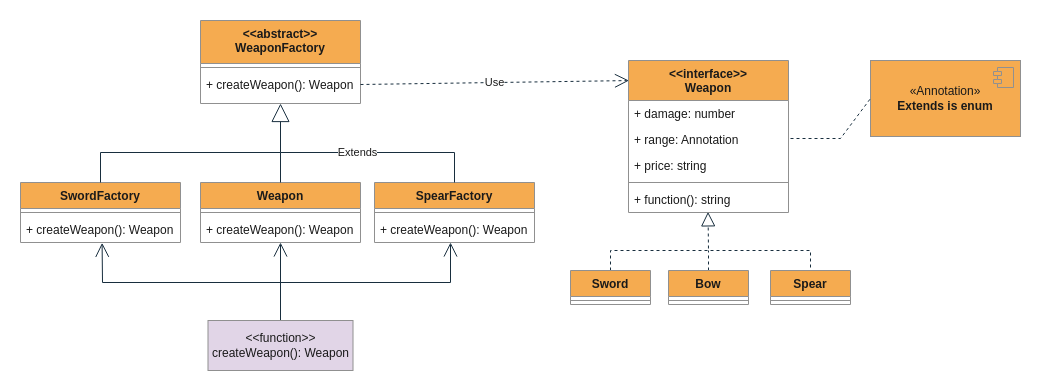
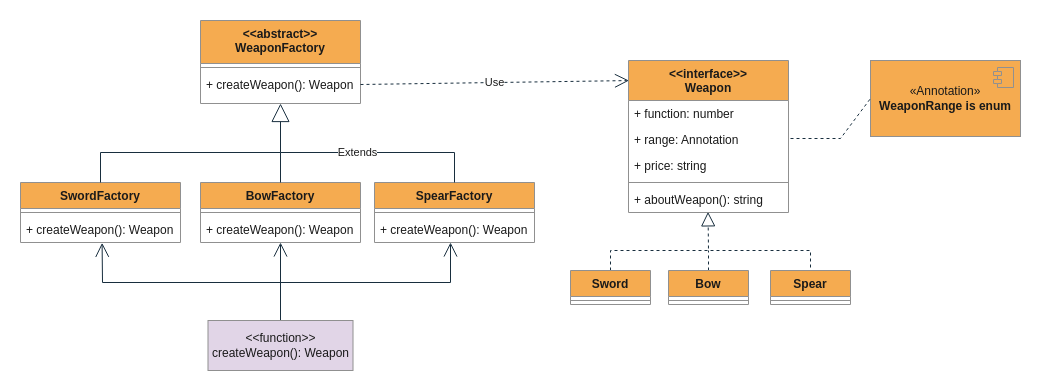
node "«Annotation» Extends is enum": label "«Annotation» Extends is enum" -> "«Annotation» WeaponRange is enum"
node "+ damage: number": label "+ damage: number" -> "+ function: number"
node "Weapon": label "Weapon" -> "BowFactory"
node "+ function(): string": label "+ function(): string" -> "+ aboutWeapon(): string"
